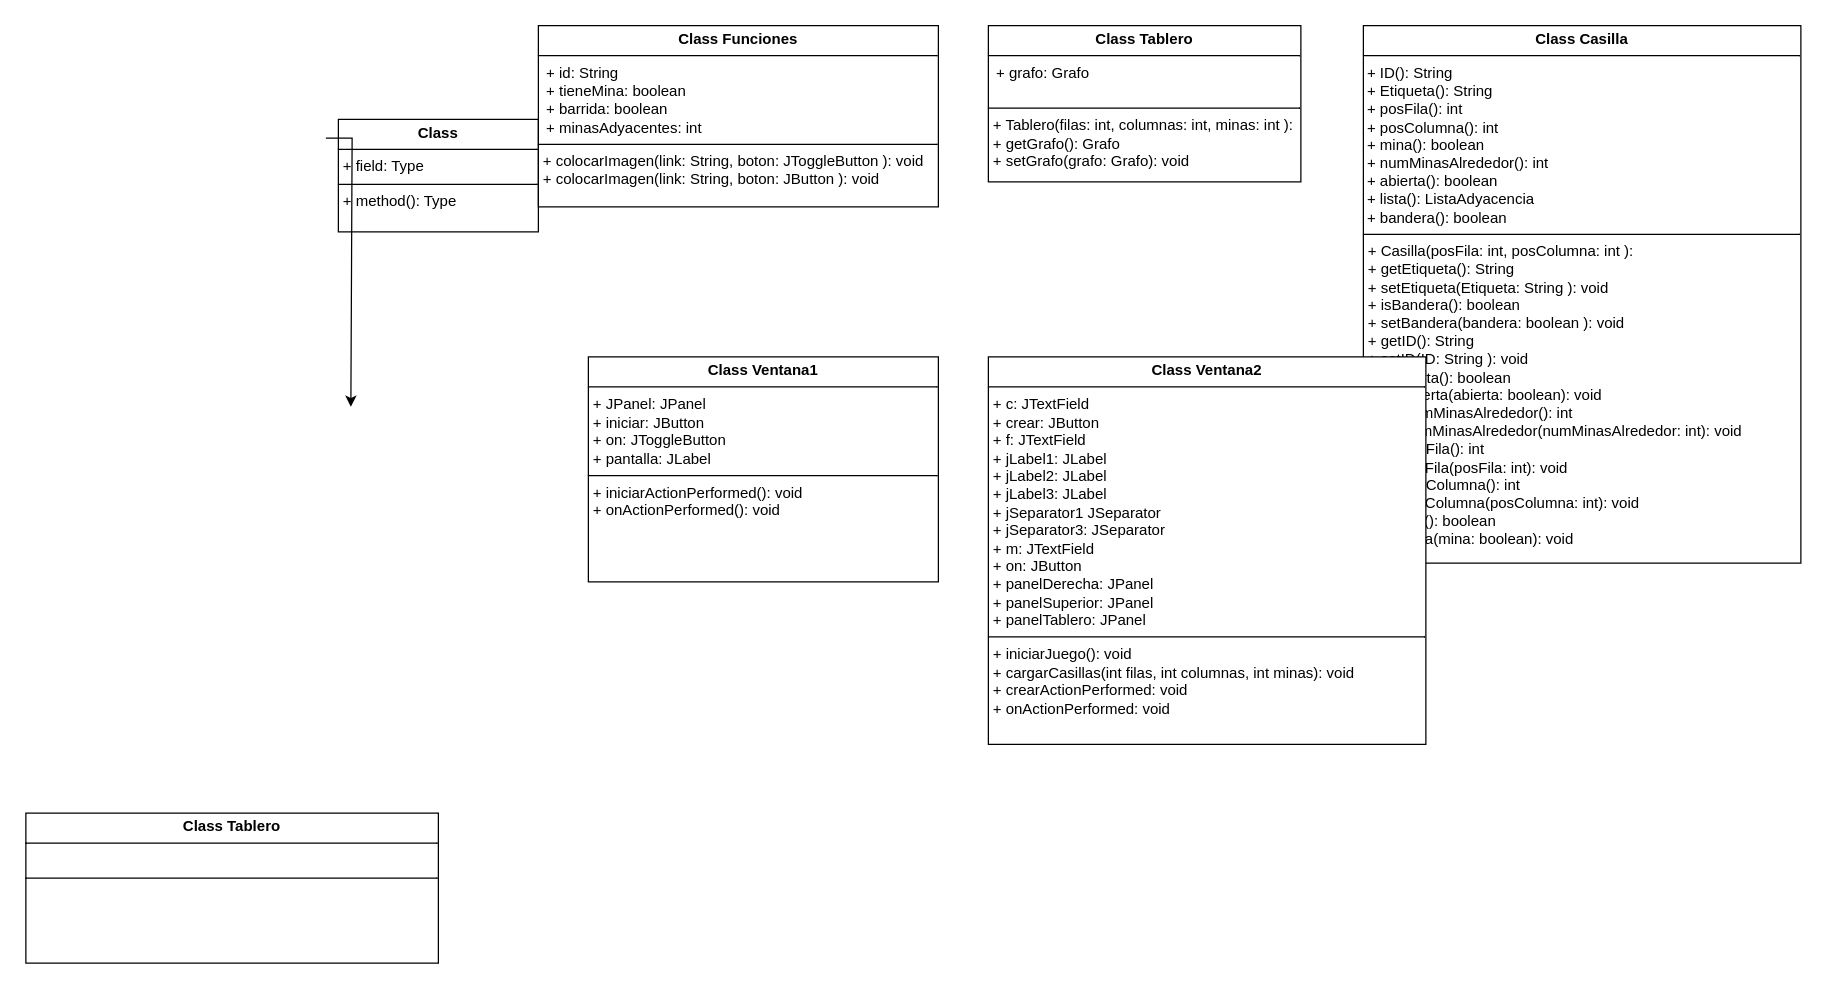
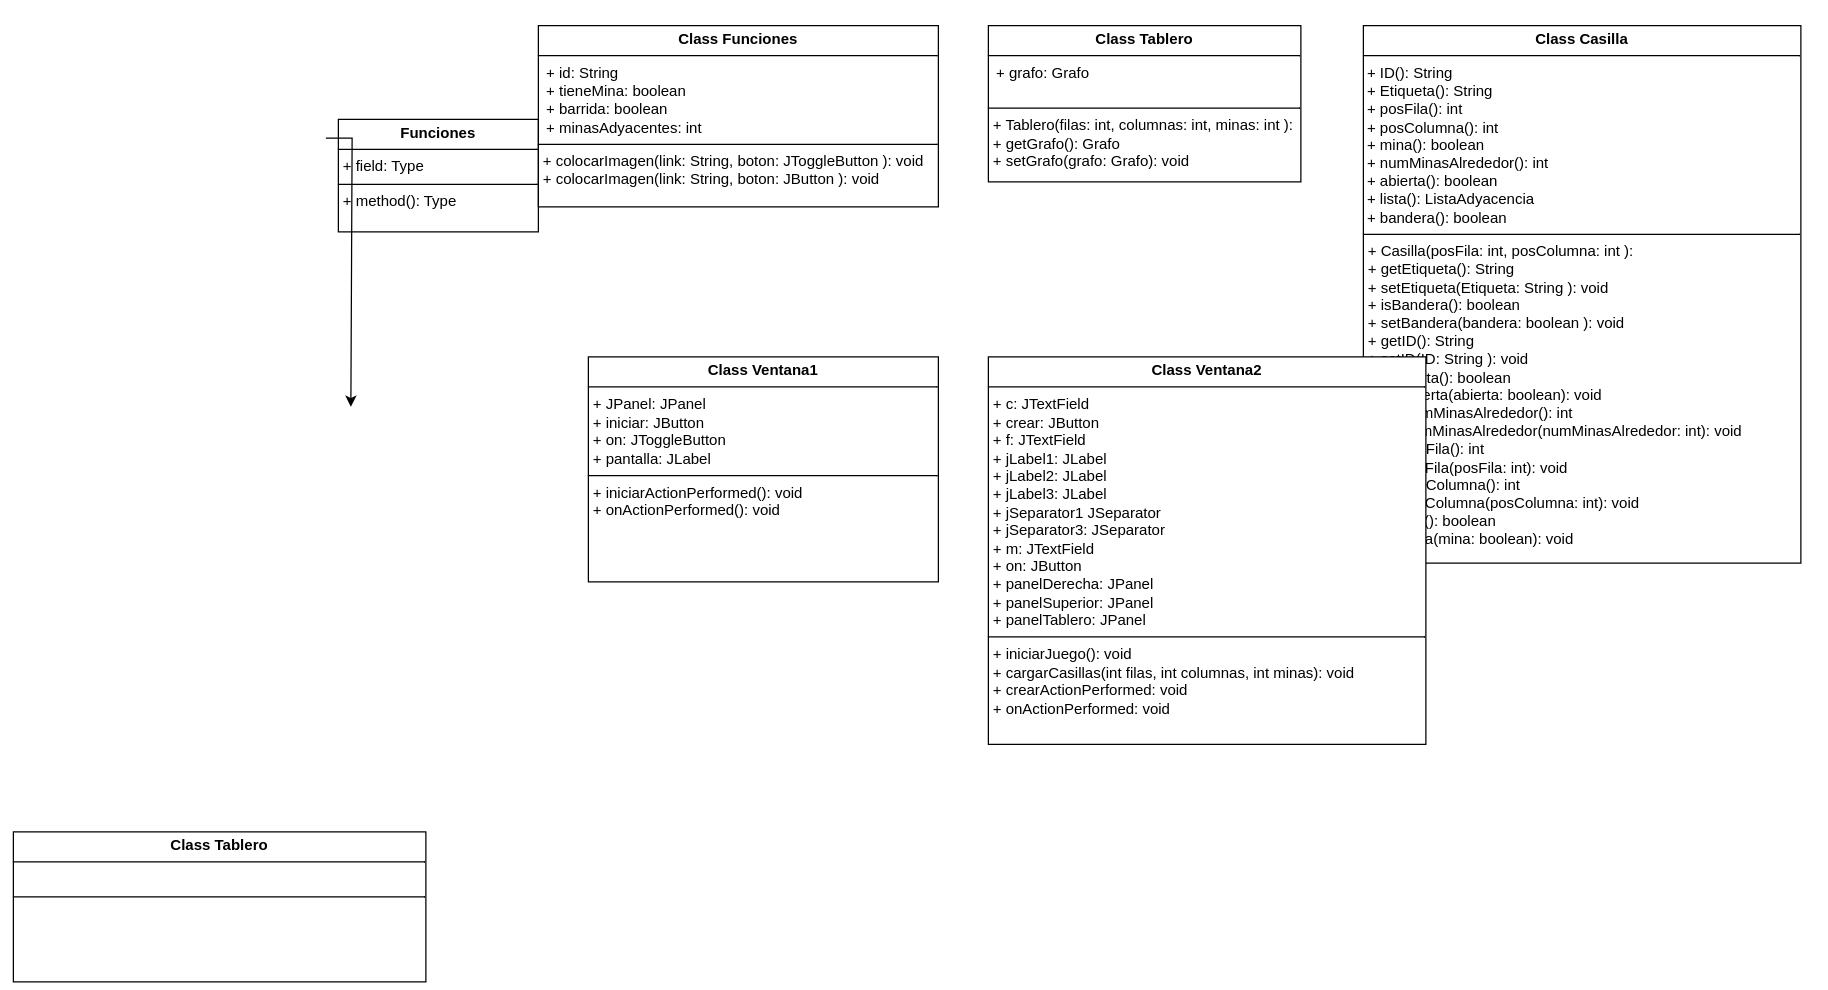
node "Class + field: Type + method(): Type": label "Class + field: Type + method(): Type" -> "Funciones + field: Type + method(): Type"
node "Class Tablero": moved (232, 888) -> (219, 907)
